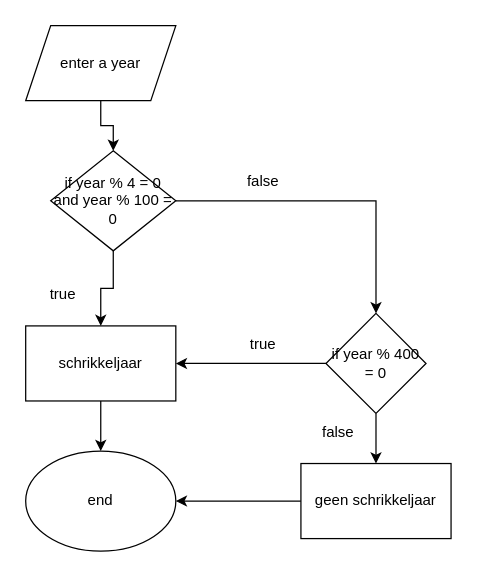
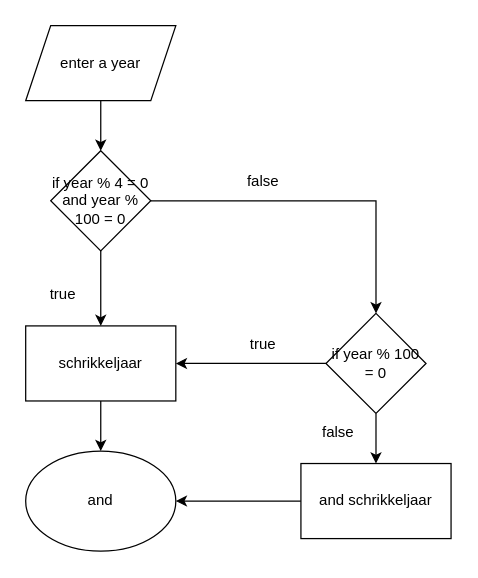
node "if year % 4 = 0 and year % 100 = 0": size 125x100 -> 100x100
node "if year % 400 = 0": label "if year % 400 = 0" -> "if year % 100 = 0"
node "end": label "end" -> "and"
node "geen schrikkeljaar": label "geen schrikkeljaar" -> "and schrikkeljaar"
